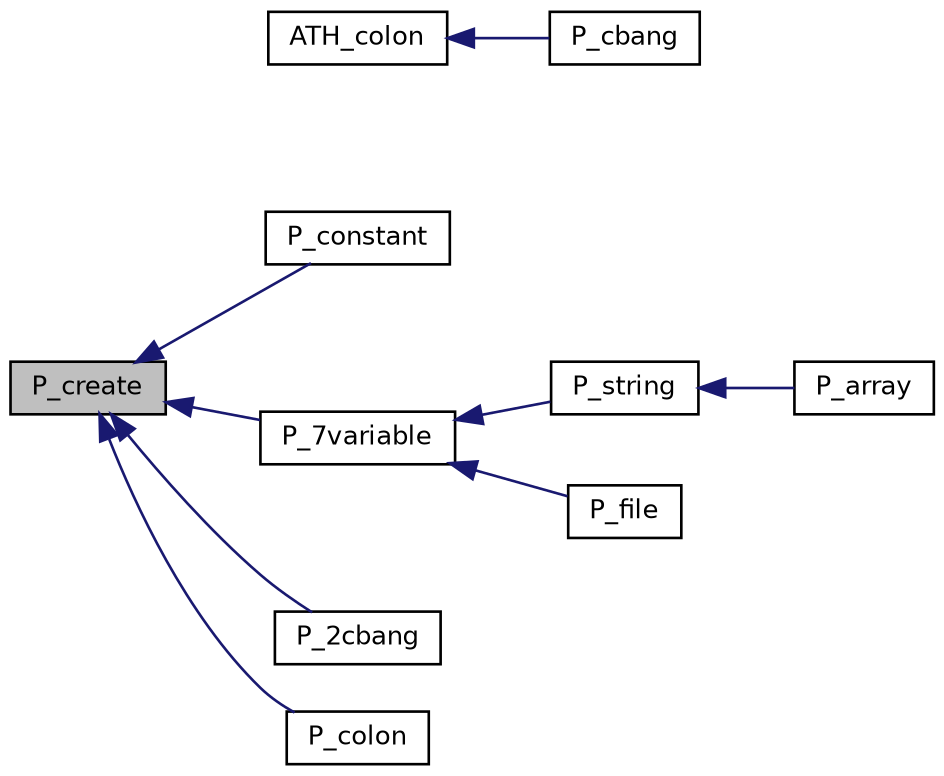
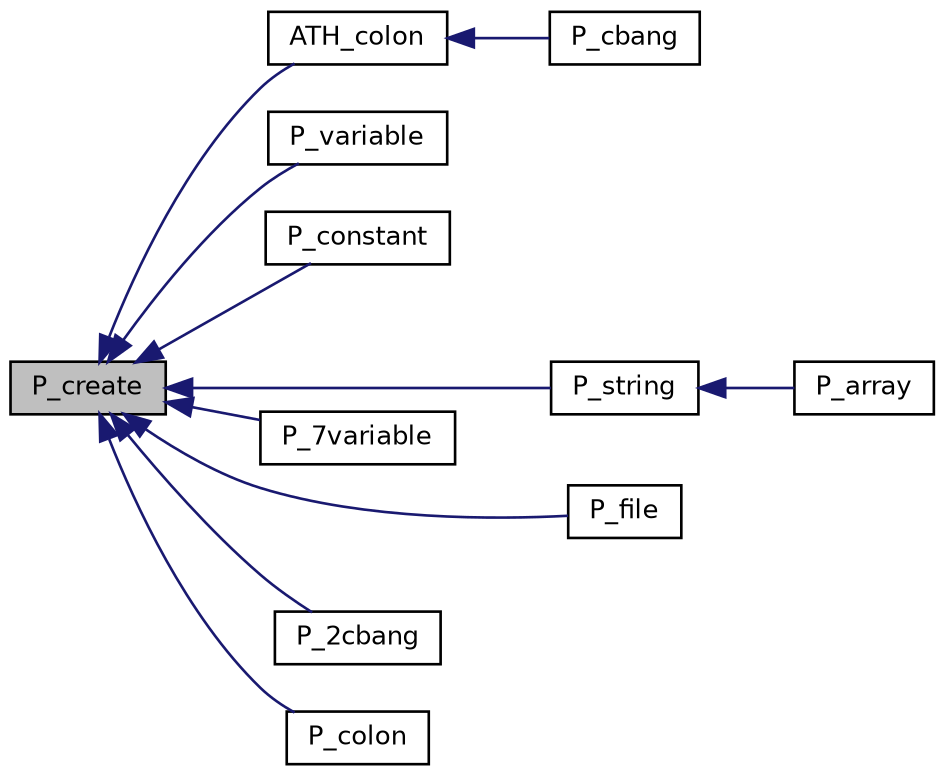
node "P_variable": added
edge "ATH_colon" -> "P_create": added
edge "P_string" -> "P_7variable": now "P_string" -> "P_create"
edge "P_file" -> "P_7variable": now "P_file" -> "P_create"
